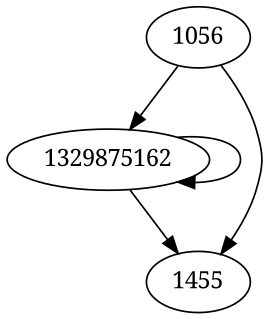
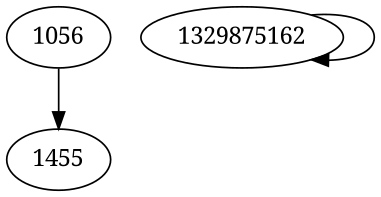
edge "1056" -> "1329875162": removed
edge "1329875162" -> "1455": removed
